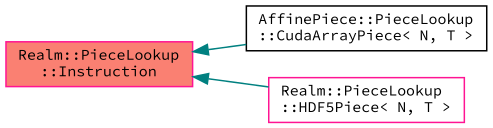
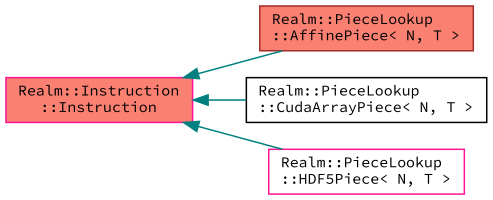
node "Realm::PieceLookup ::AffinePiece< N, T >": added
node "AffinePiece::PieceLookup ::CudaArrayPiece< N, T >": label "AffinePiece::PieceLookup ::CudaArrayPiece< N, T >" -> "Realm::PieceLookup ::CudaArrayPiece< N, T >"
node "Realm::PieceLookup ::Instruction": label "Realm::PieceLookup ::Instruction" -> "Realm::Instruction ::Instruction"
